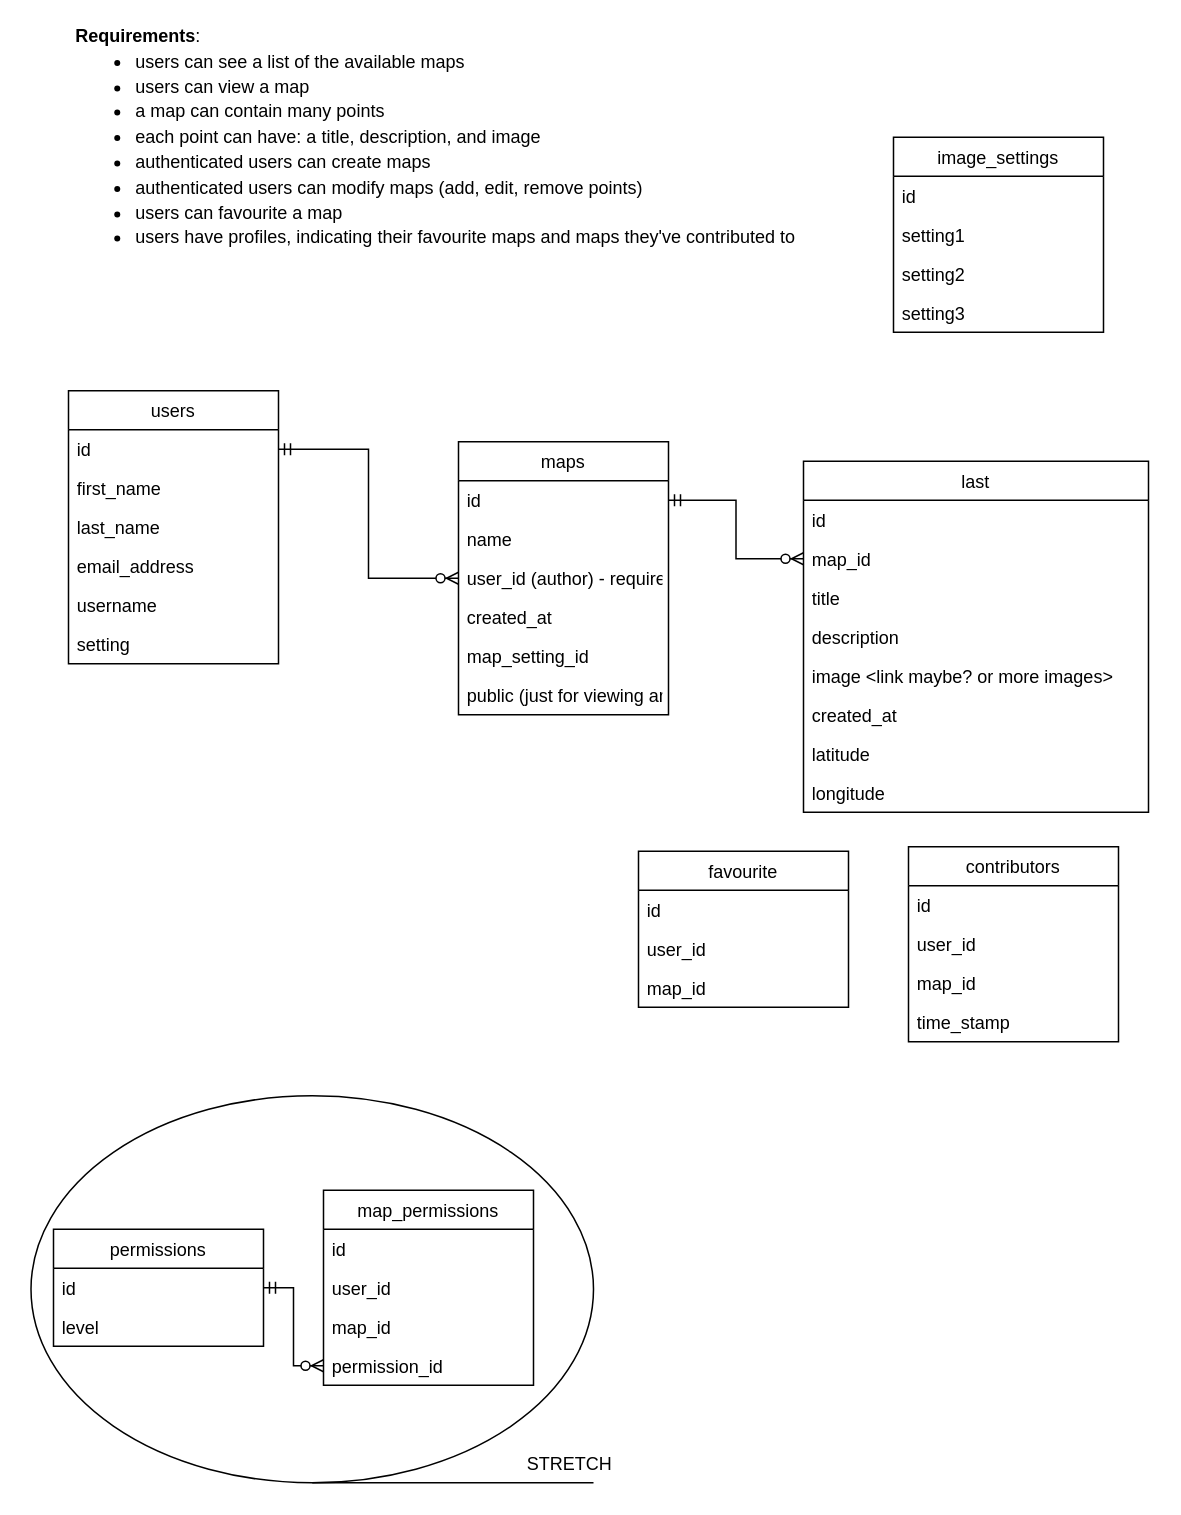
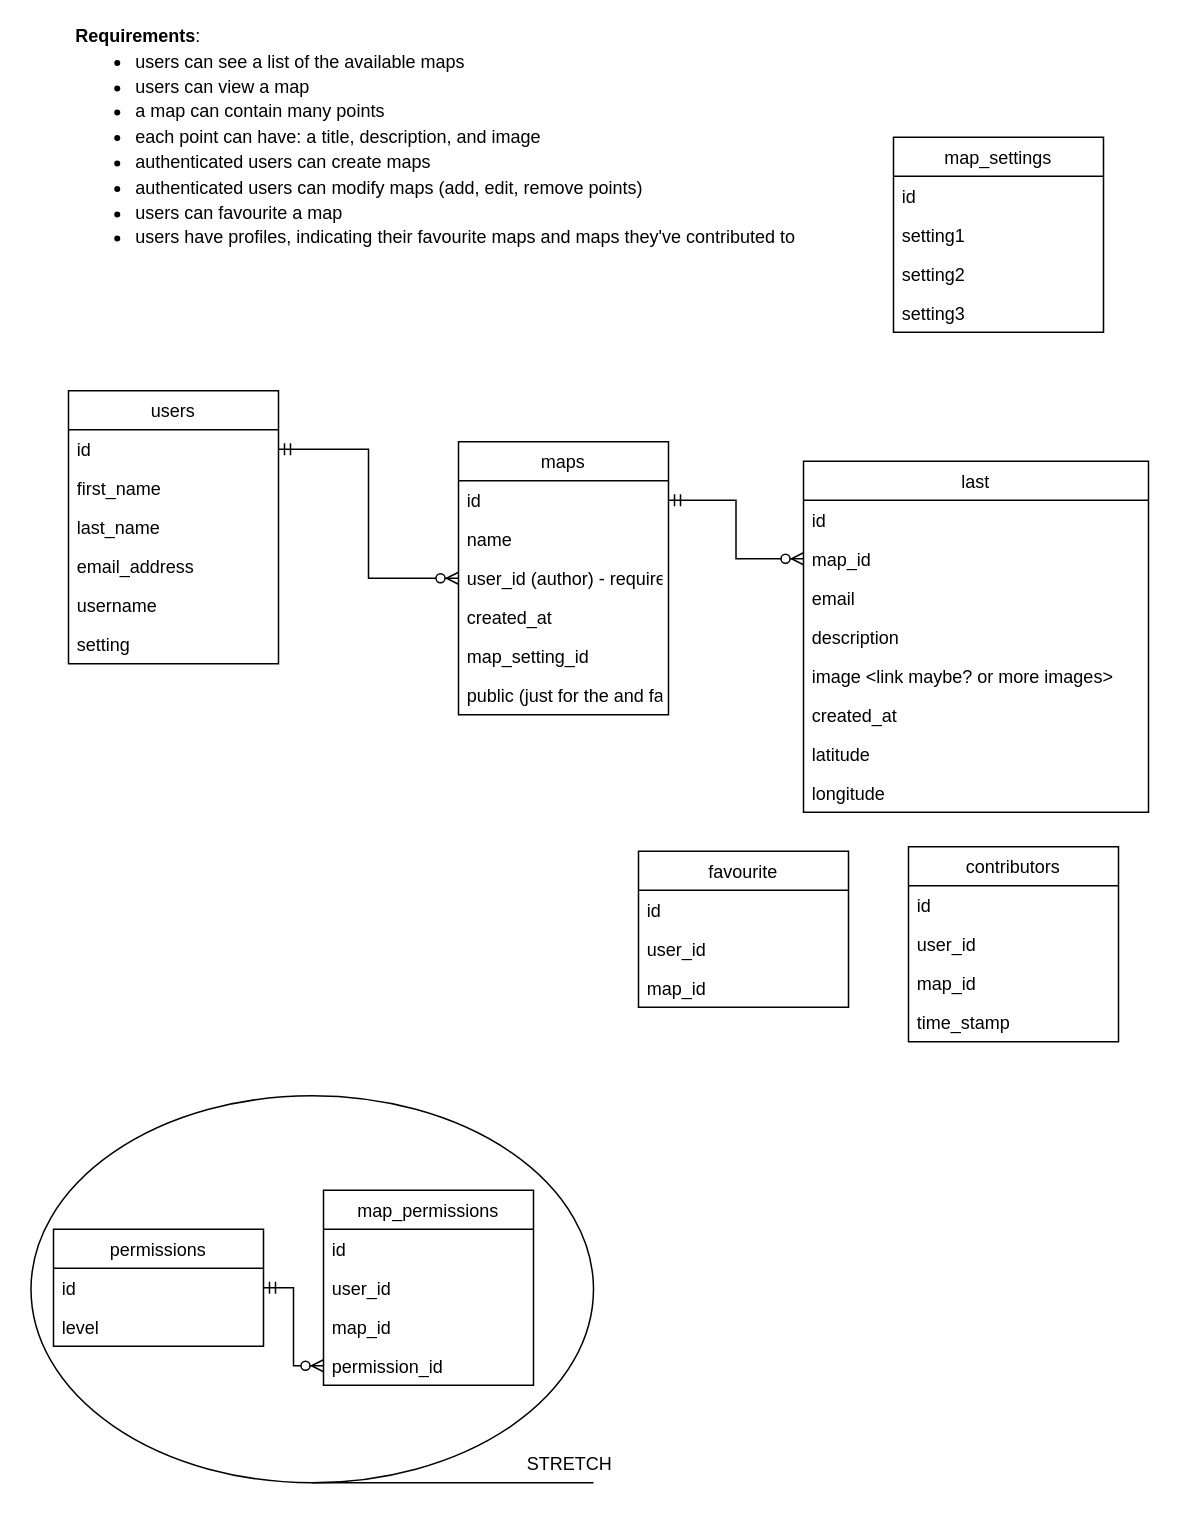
node "image_settings": label "image_settings" -> "map_settings"
node "title": label "title" -> "email"
node "public (just for viewing and favouriting)": label "public (just for viewing and favouriting)" -> "public (just for the and favouriting)"
